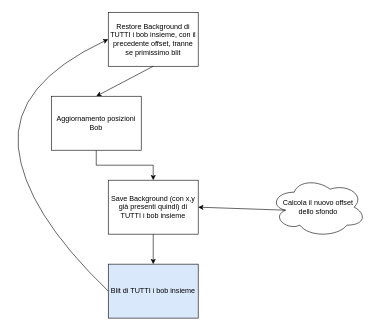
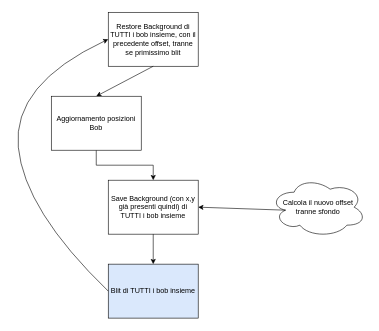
node "Calcola il nuovo offset dello sfondo": label "Calcola il nuovo offset dello sfondo" -> "Calcola il nuovo offset tranne sfondo"
